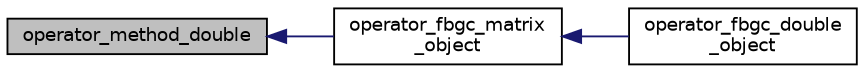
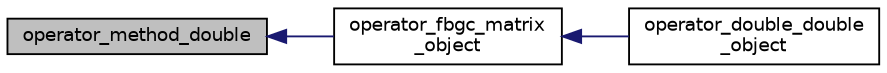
node "operator_fbgc_double _object": label "operator_fbgc_double _object" -> "operator_double_double _object"
